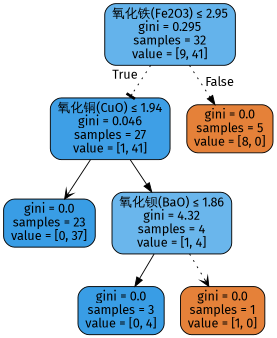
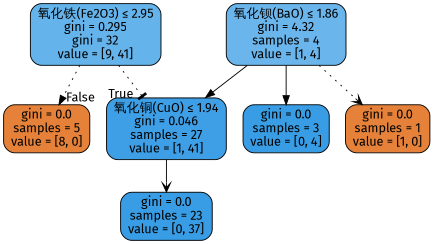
node "氧化铁(Fe2O3) ≤ 2.95": text "samples = 32" -> "gini = 32"
edge "氧化铜(CuO) ≤ 1.94" -> "氧化钡(BaO) ≤ 1.86": reversed
